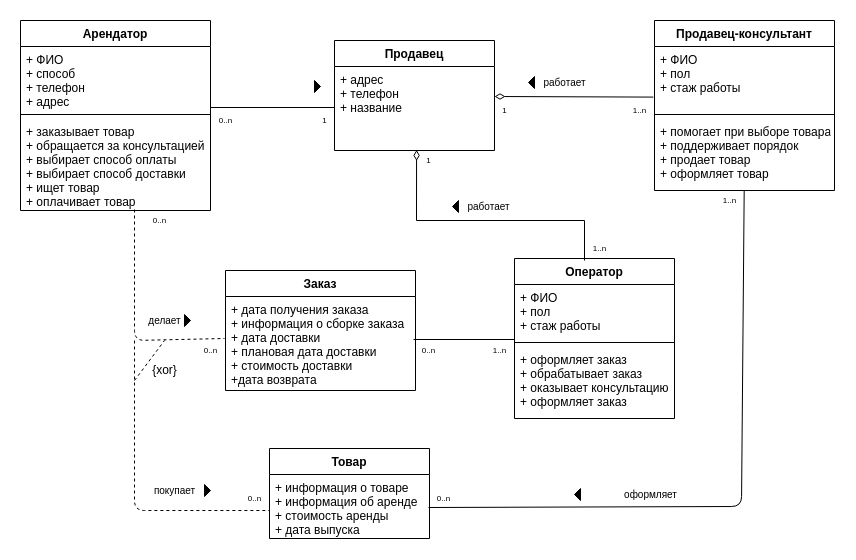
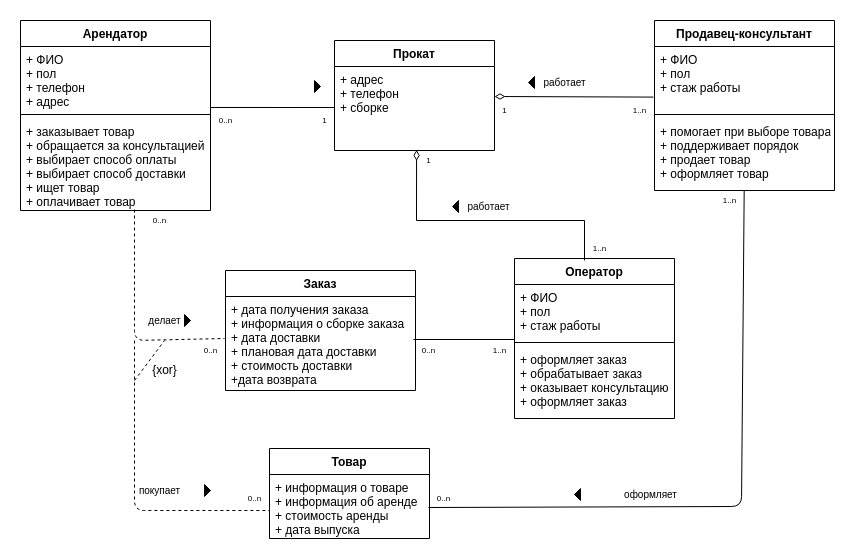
node "Продавец": label "Продавец" -> "Прокат"
node "+ ФИО + способ + телефон + адрес": label "+ ФИО + способ + телефон + адрес" -> "+ ФИО + пол + телефон + адрес"
node "+ адрес + телефон + название": label "+ адрес + телефон + название" -> "+ адрес + телефон + сборке"
node "покупает": moved (175, 491) -> (160, 491)
